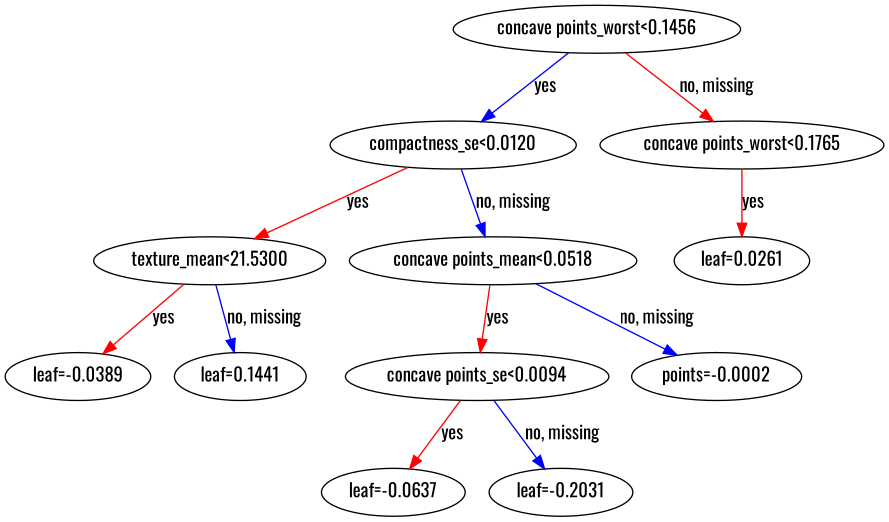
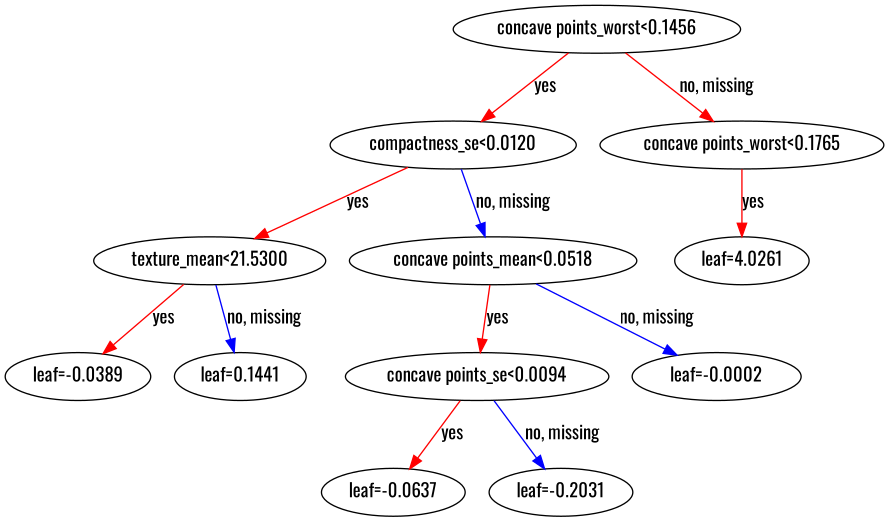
edge "concave points_worst<0.1456" -> "compactness_se<0.0120": color #0000ff -> #ff0000
node "leaf=0.0261": label "leaf=0.0261" -> "leaf=4.0261"
node "points=-0.0002": label "points=-0.0002" -> "leaf=-0.0002"
